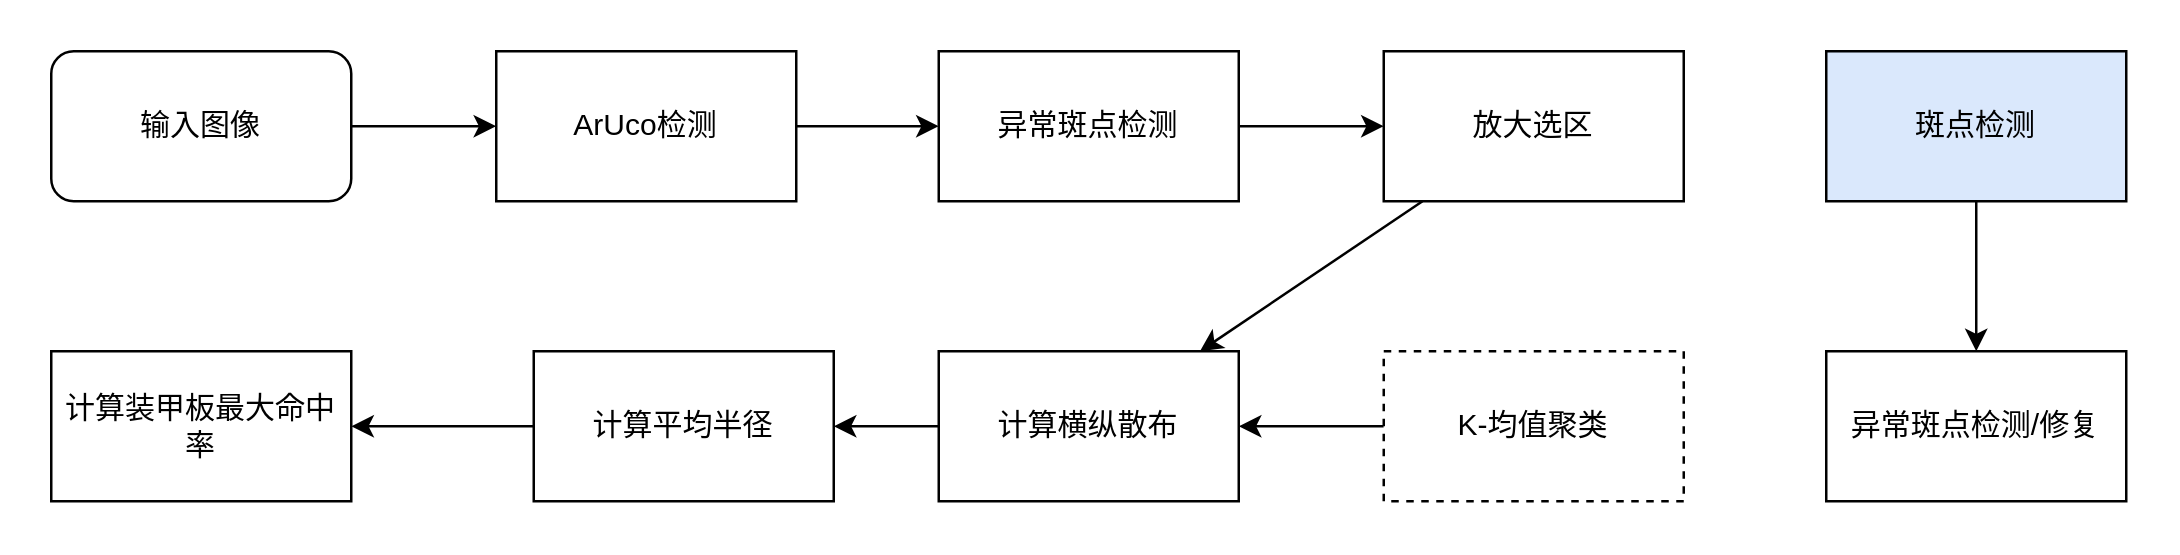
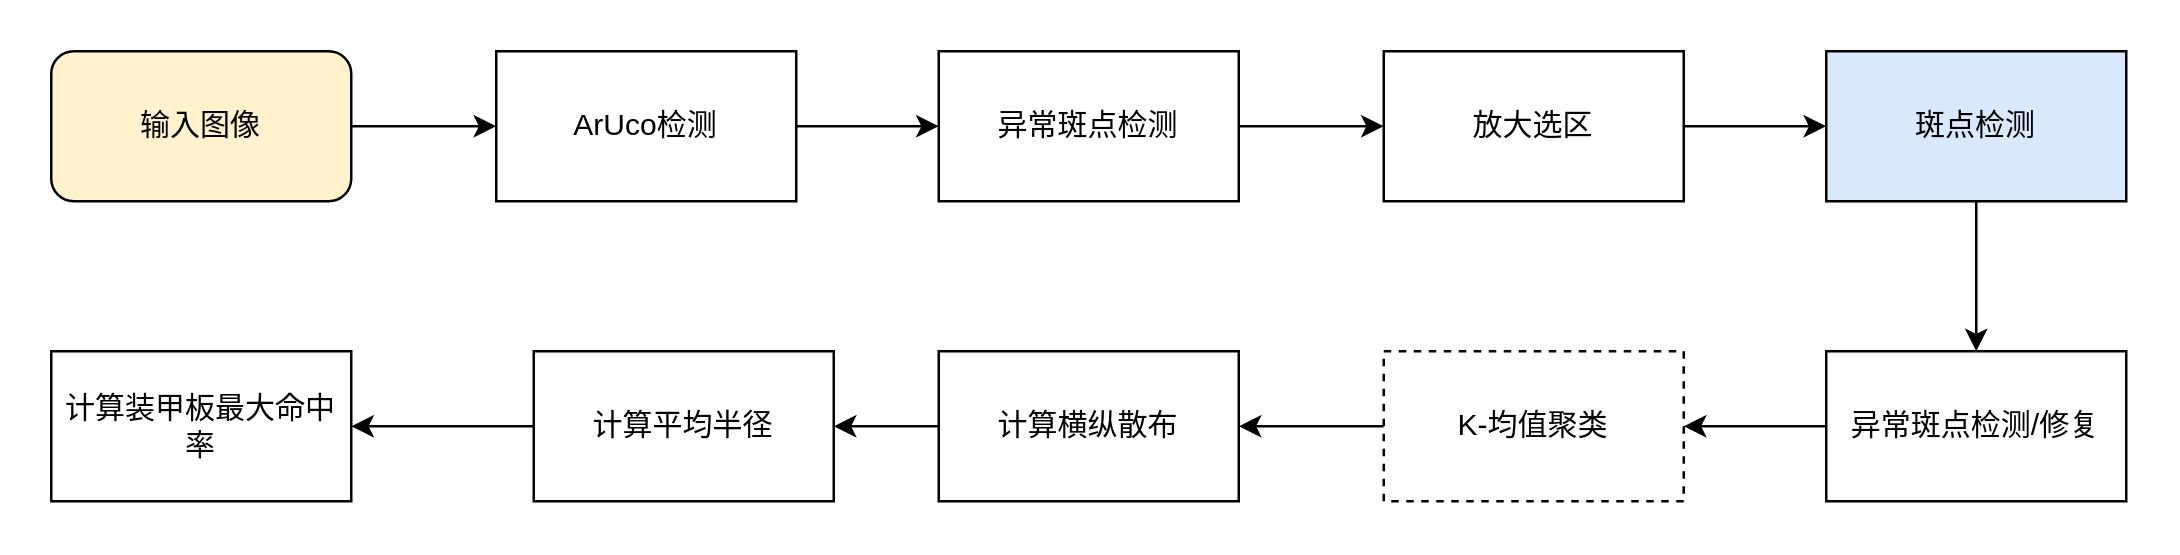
node "输入图像": fillcolor #ffffff -> #fff2cc
edge "放大选区" -> "计算横纵散布": now "放大选区" -> "斑点检测"
edge "异常斑点检测/修复" -> "K-均值聚类": added
